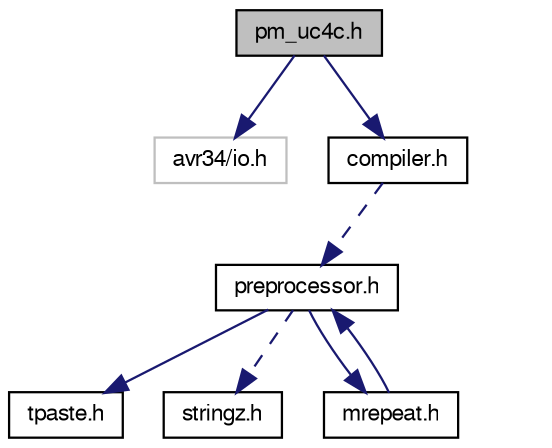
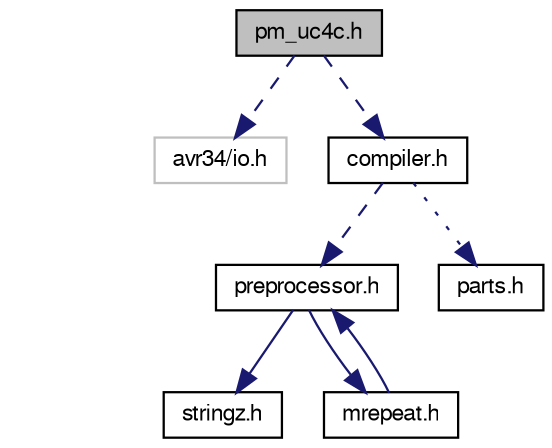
edge "pm_uc4c.h" -> "avr34/io.h": style solid -> dashed
edge "pm_uc4c.h" -> "compiler.h": style solid -> dashed
node "parts.h": added
edge "preprocessor.h" -> "stringz.h": style dashed -> solid
node "tpaste.h": removed
